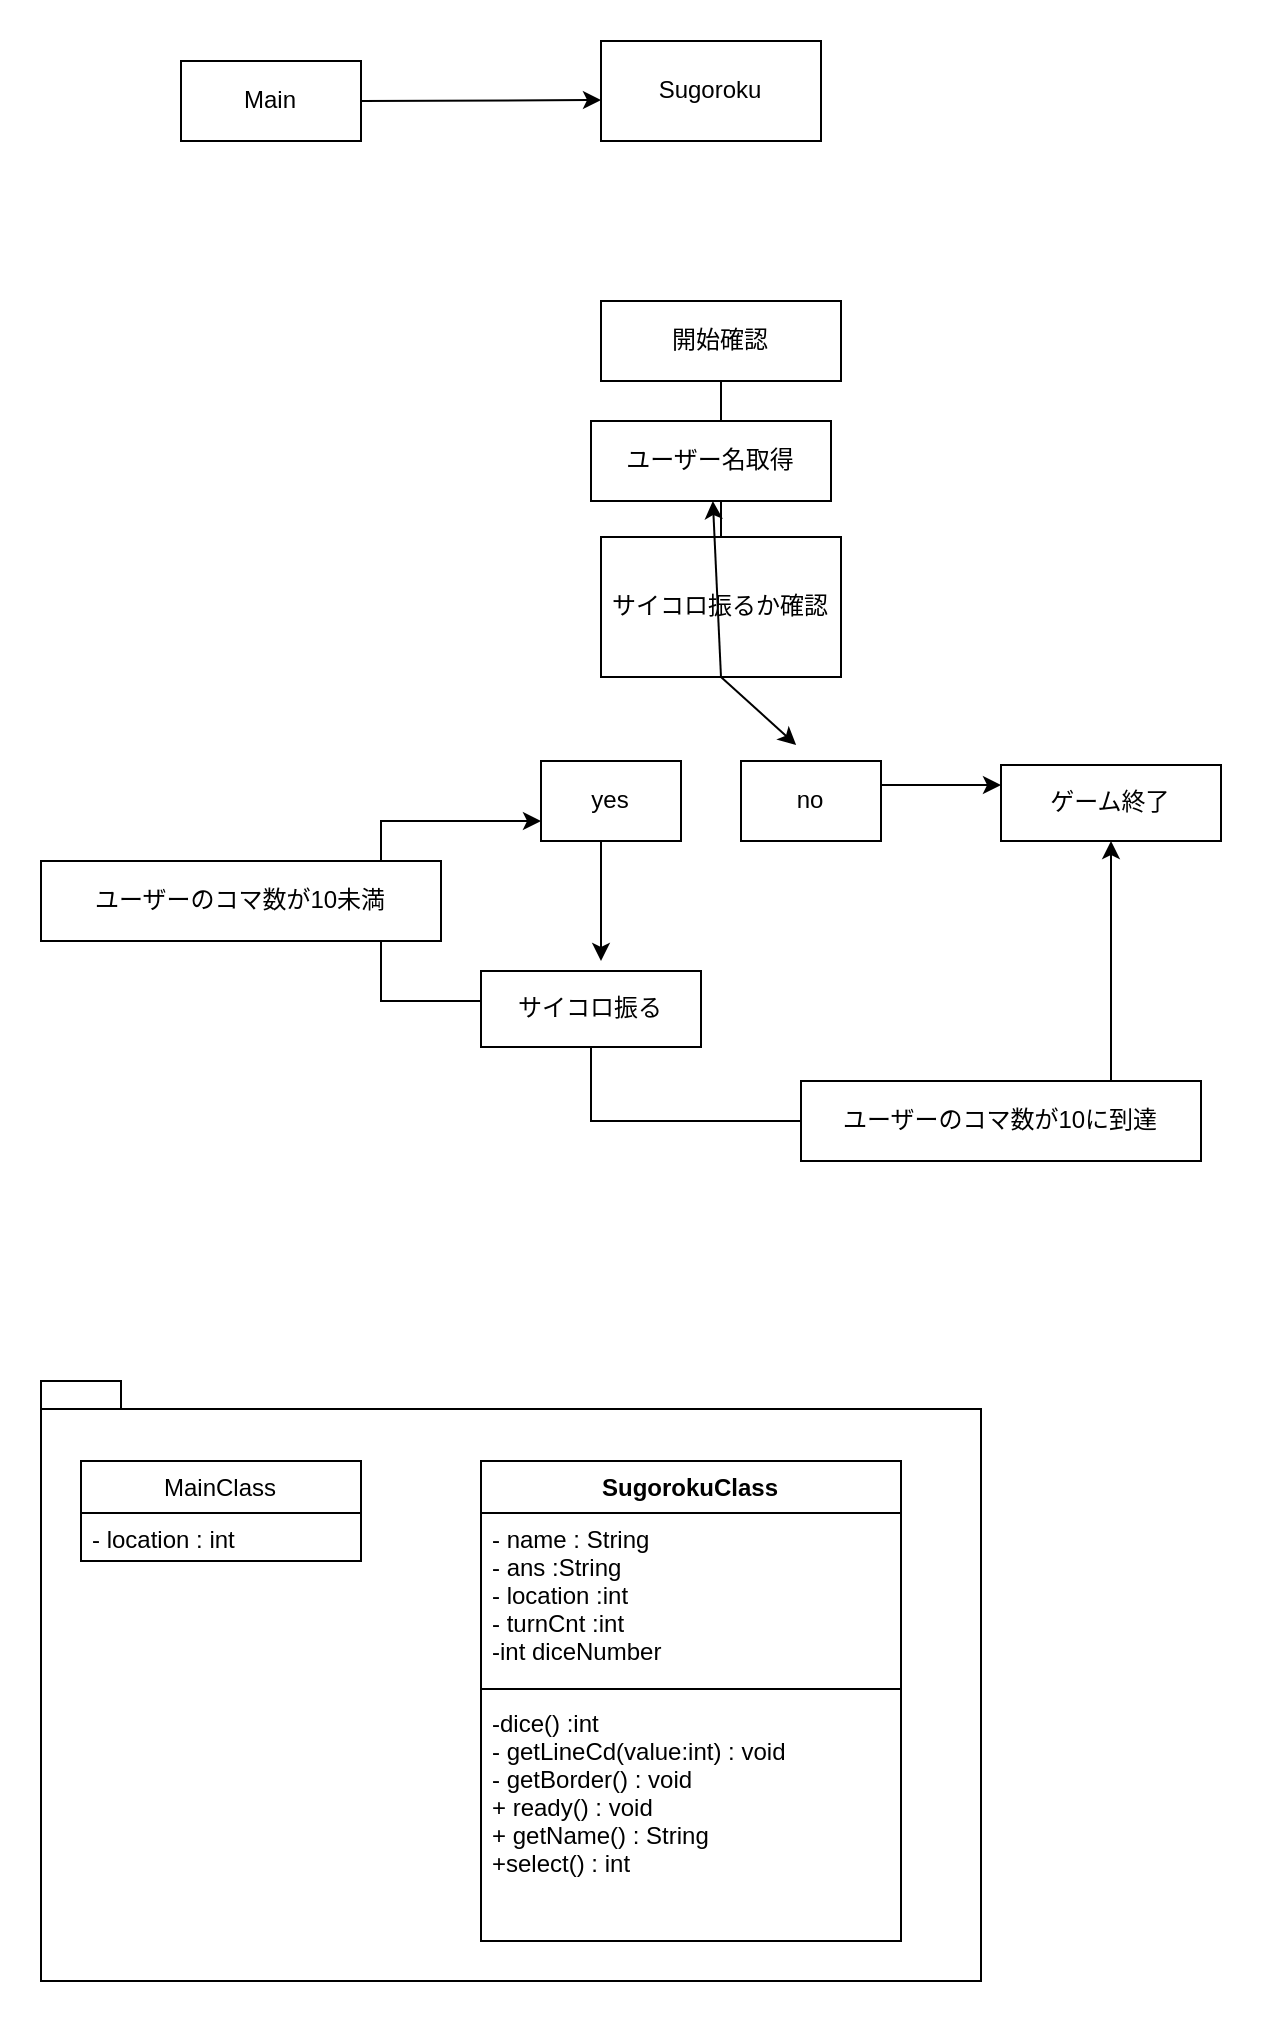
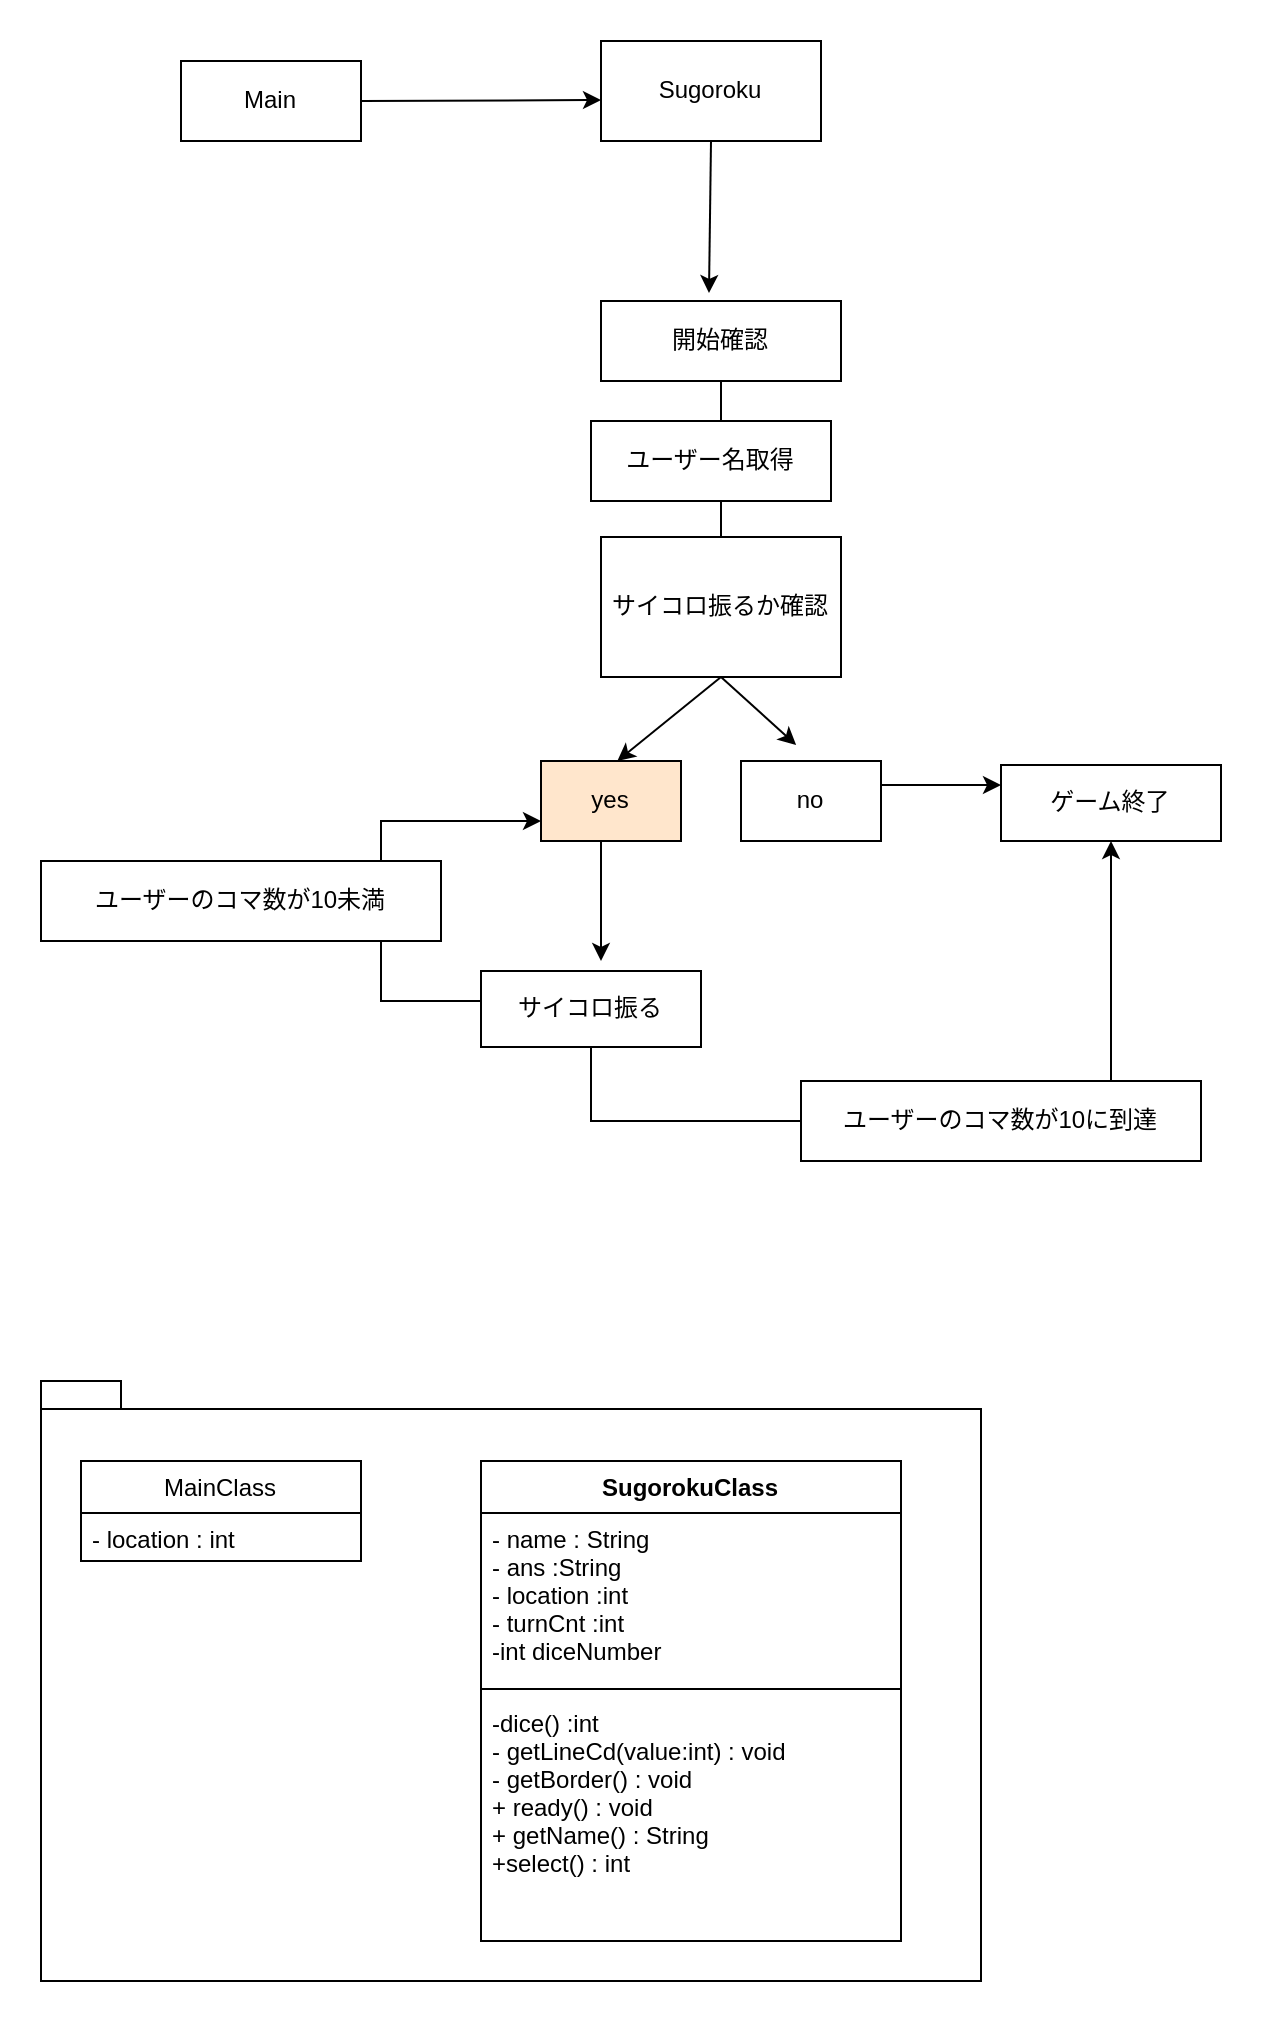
edge "Sugoroku" -> "開始確認": added
edge "サイコロ振るか確認" -> "ユーザー名取得": now "サイコロ振るか確認" -> "yes"
node "yes": fillcolor #ffffff -> #ffe6cc
